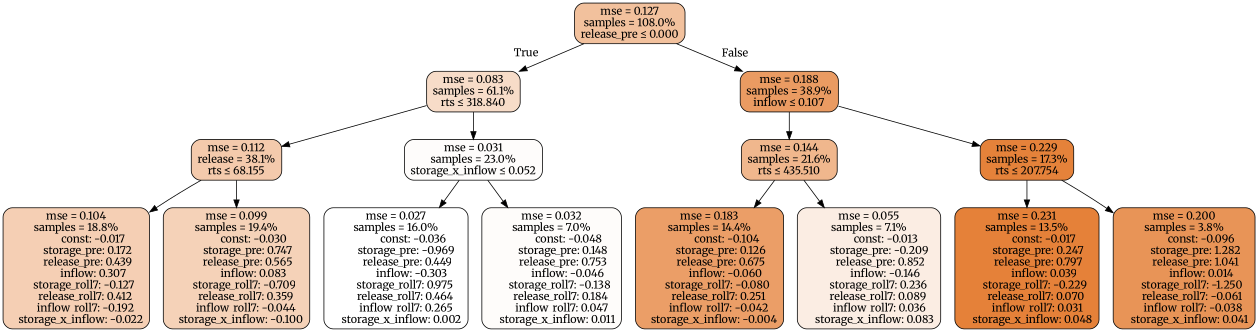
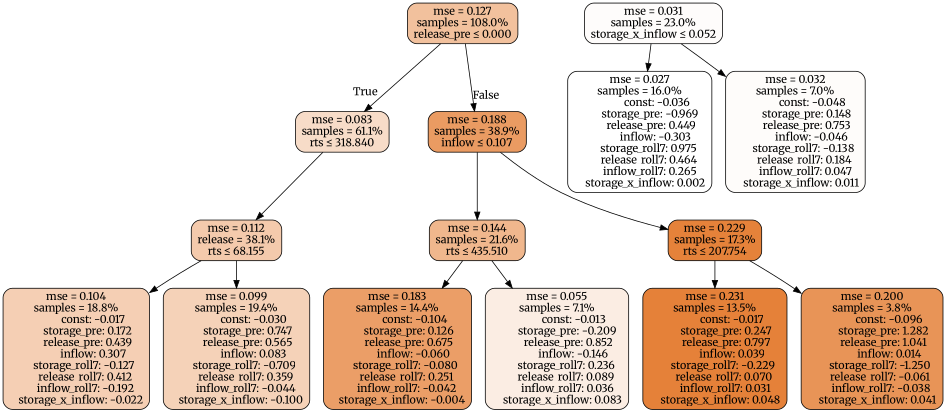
edge "mse = 0.083 samples = 61.1% rts ≤ 318.840" -> "mse = 0.031 samples = 23.0% storage_x_inflow ≤ 0.052": removed
